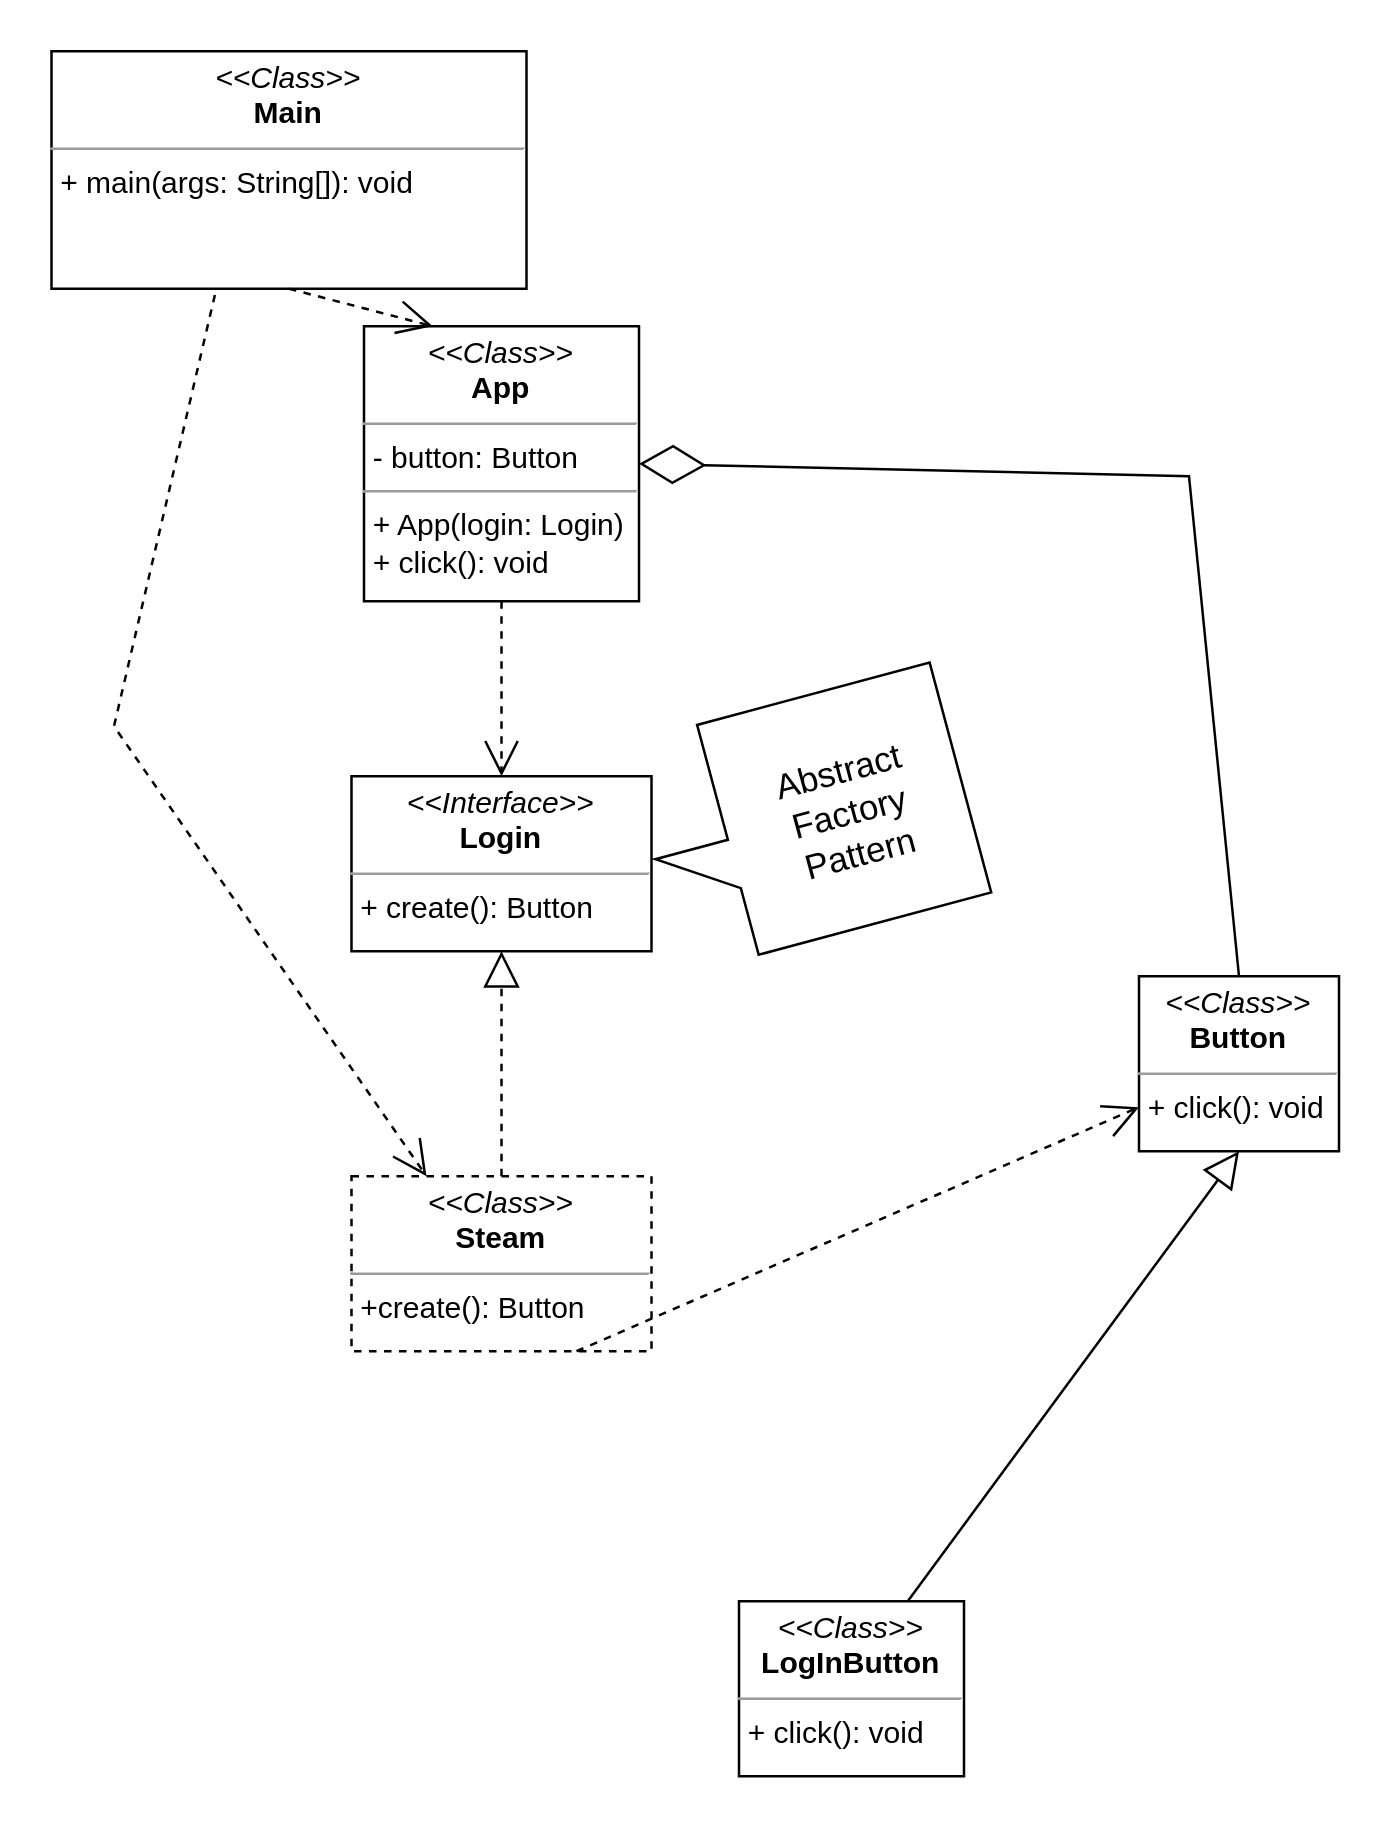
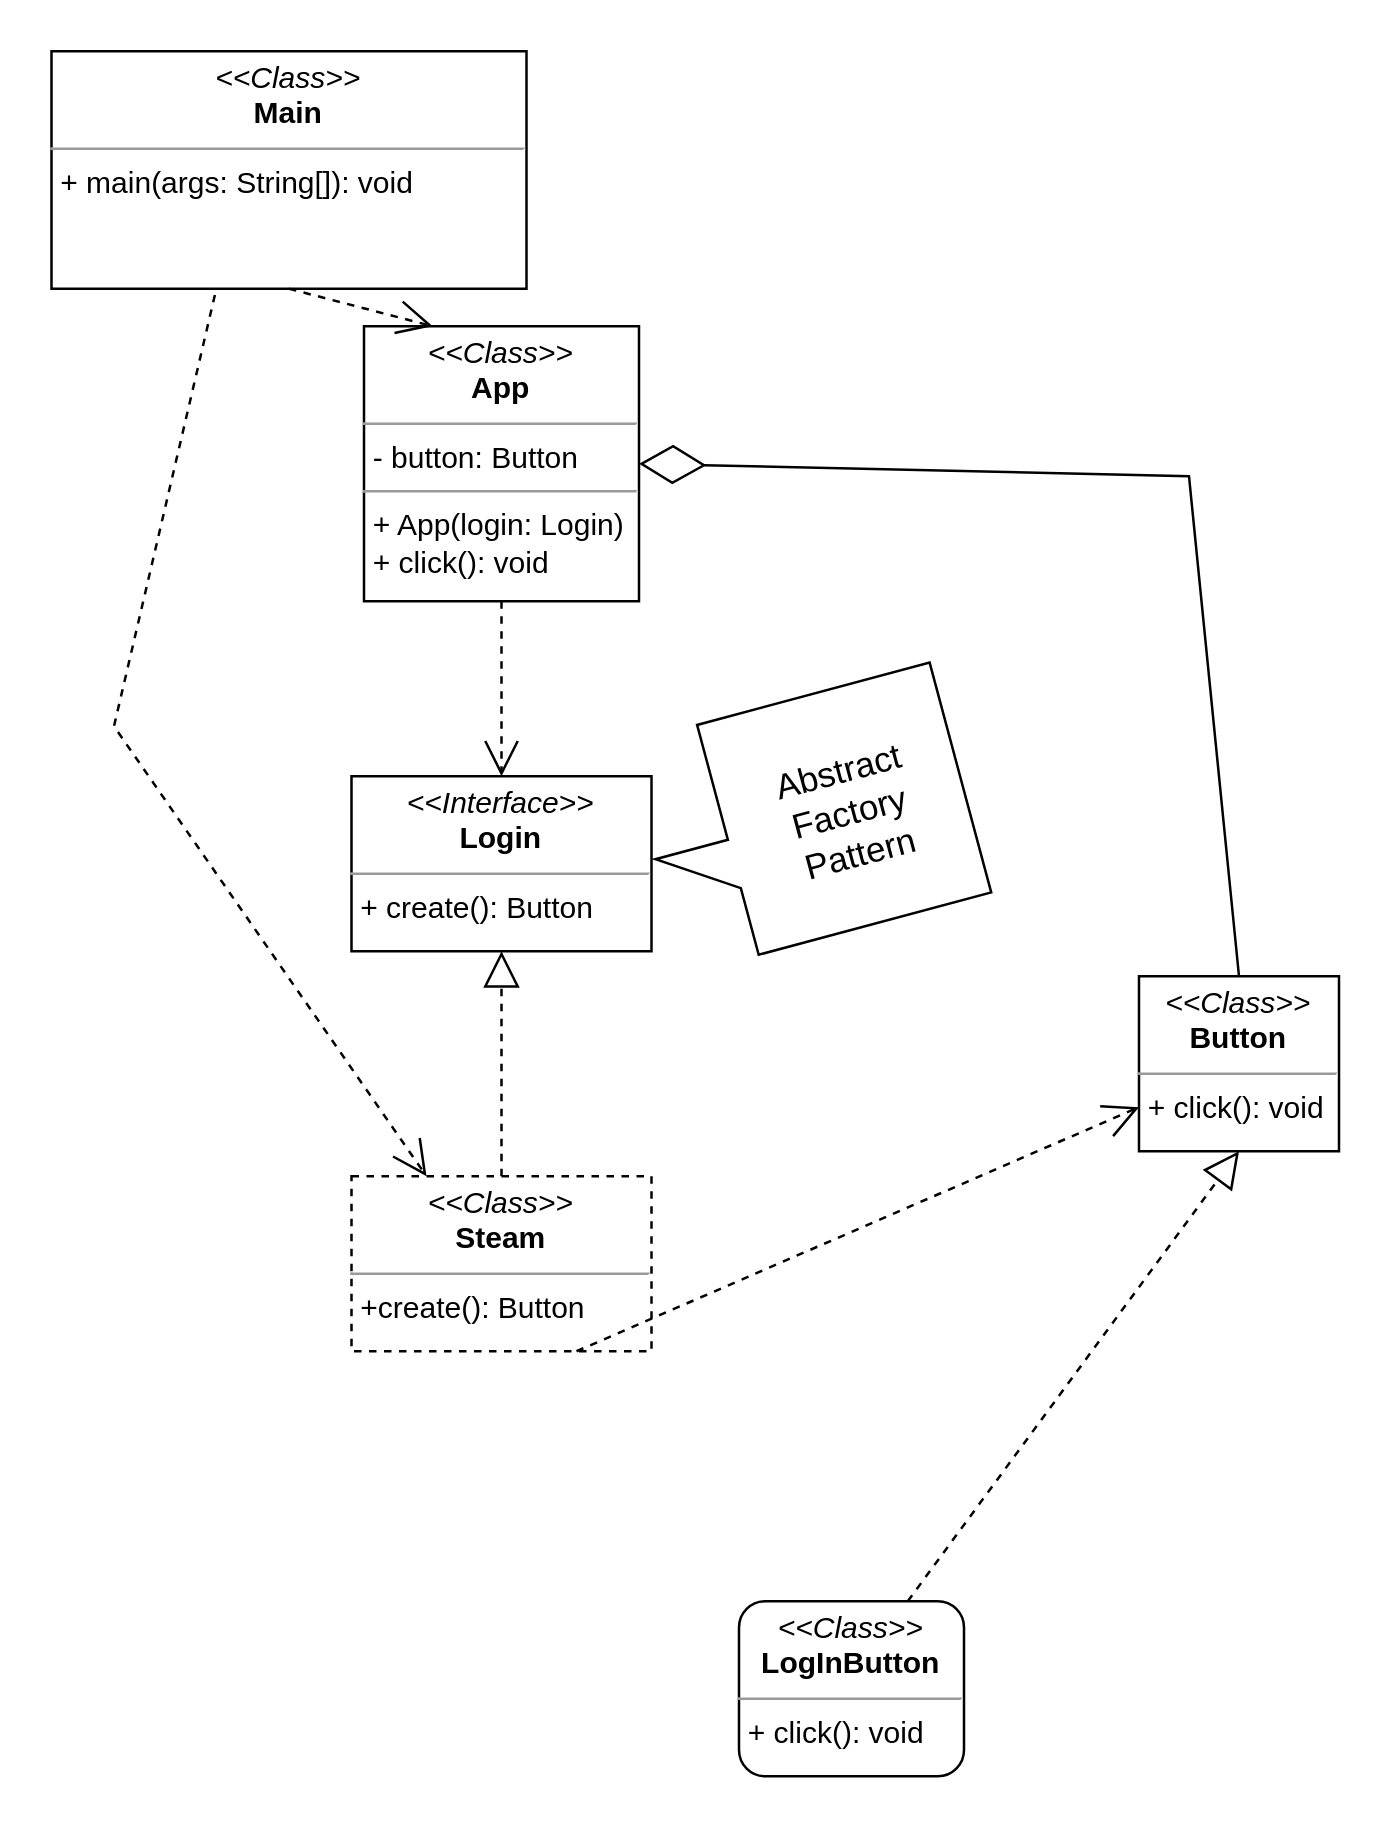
edge "<<Class>> LogInButton + click(): void" -> "<<Class>> Button + click(): void": style solid -> dashed
node "<<Class>> LogInButton + click(): void": shape rectangle -> rounded rectangle
